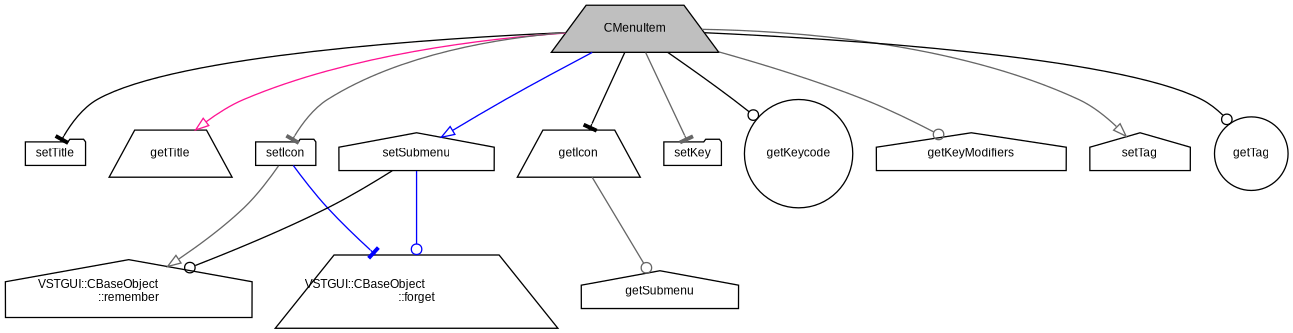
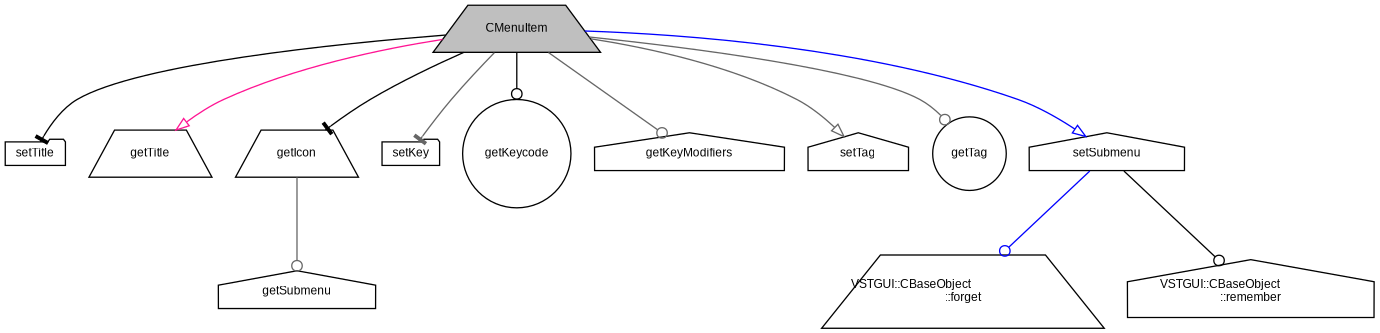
edge "CMenuItem" -> "getTag": color black -> gray40
node "setIcon": removed
